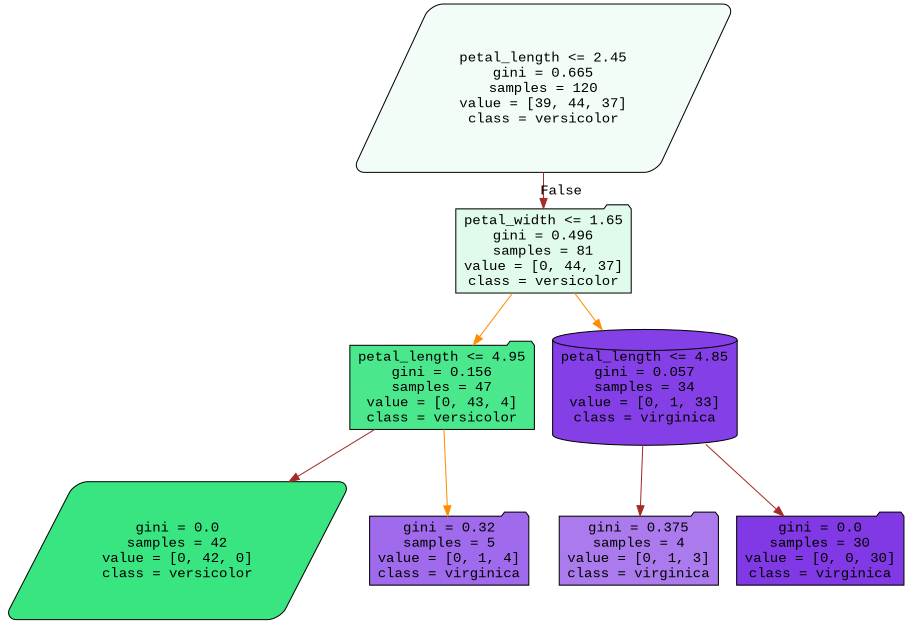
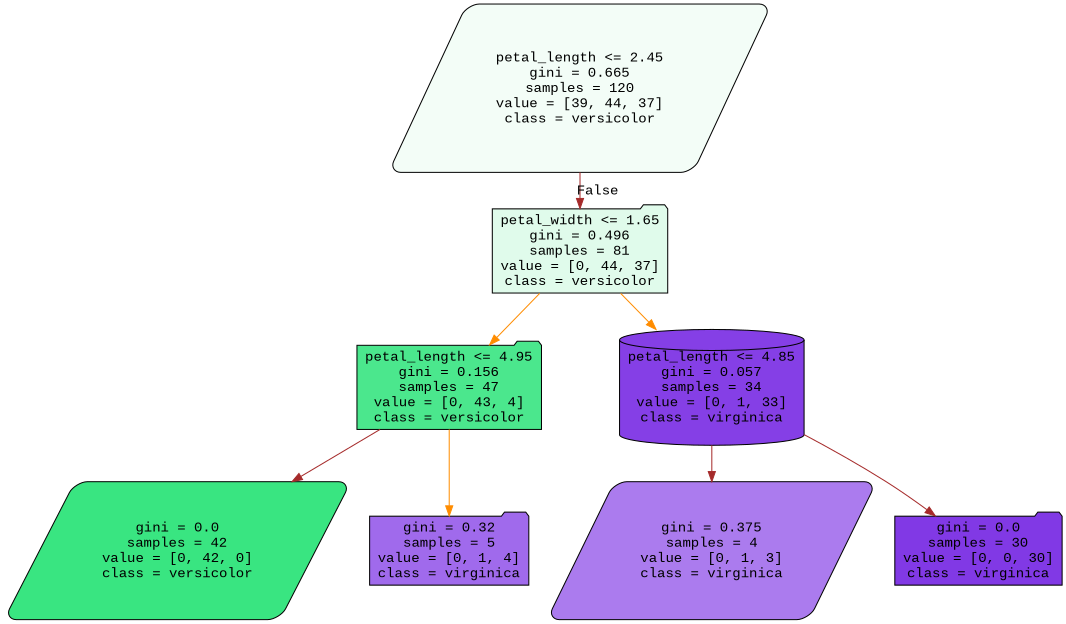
node "gini = 0.375 samples = 4 value = [0, 1, 3] class = virginica": shape folder -> parallelogram
